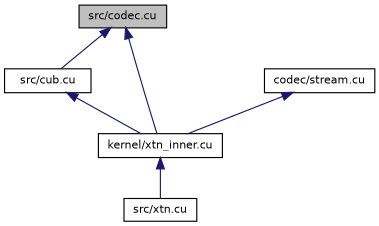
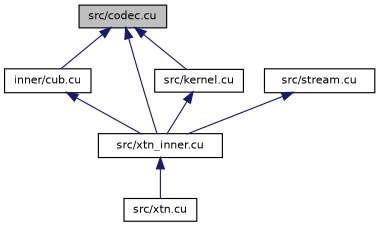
node "src/cub.cu": label "src/cub.cu" -> "inner/cub.cu"
node "src/kernel.cu": added
node "codec/stream.cu": label "codec/stream.cu" -> "src/stream.cu"
node "kernel/xtn_inner.cu": label "kernel/xtn_inner.cu" -> "src/xtn_inner.cu"
